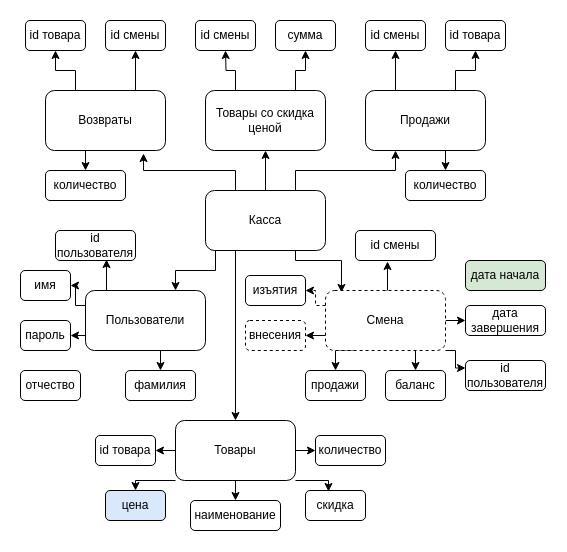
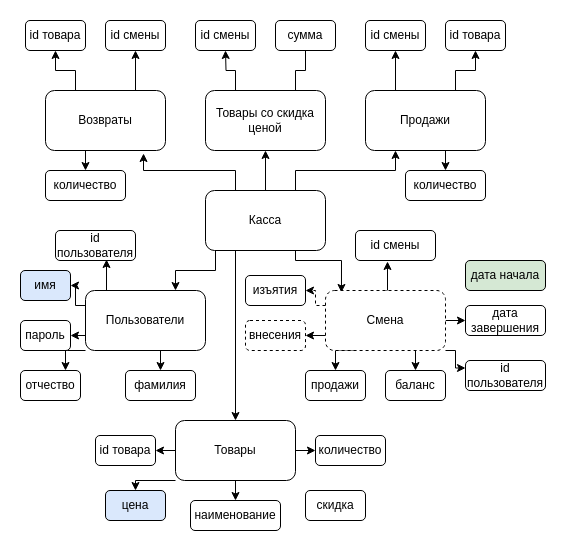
edge "Товары со скидка ценой" -> "сумма": arrowhead classic -> none
node "имя": fillcolor #ffffff -> #dae8fc
edge "Пользователи" -> "отчество": added
edge "Товары" -> "скидка": removed
